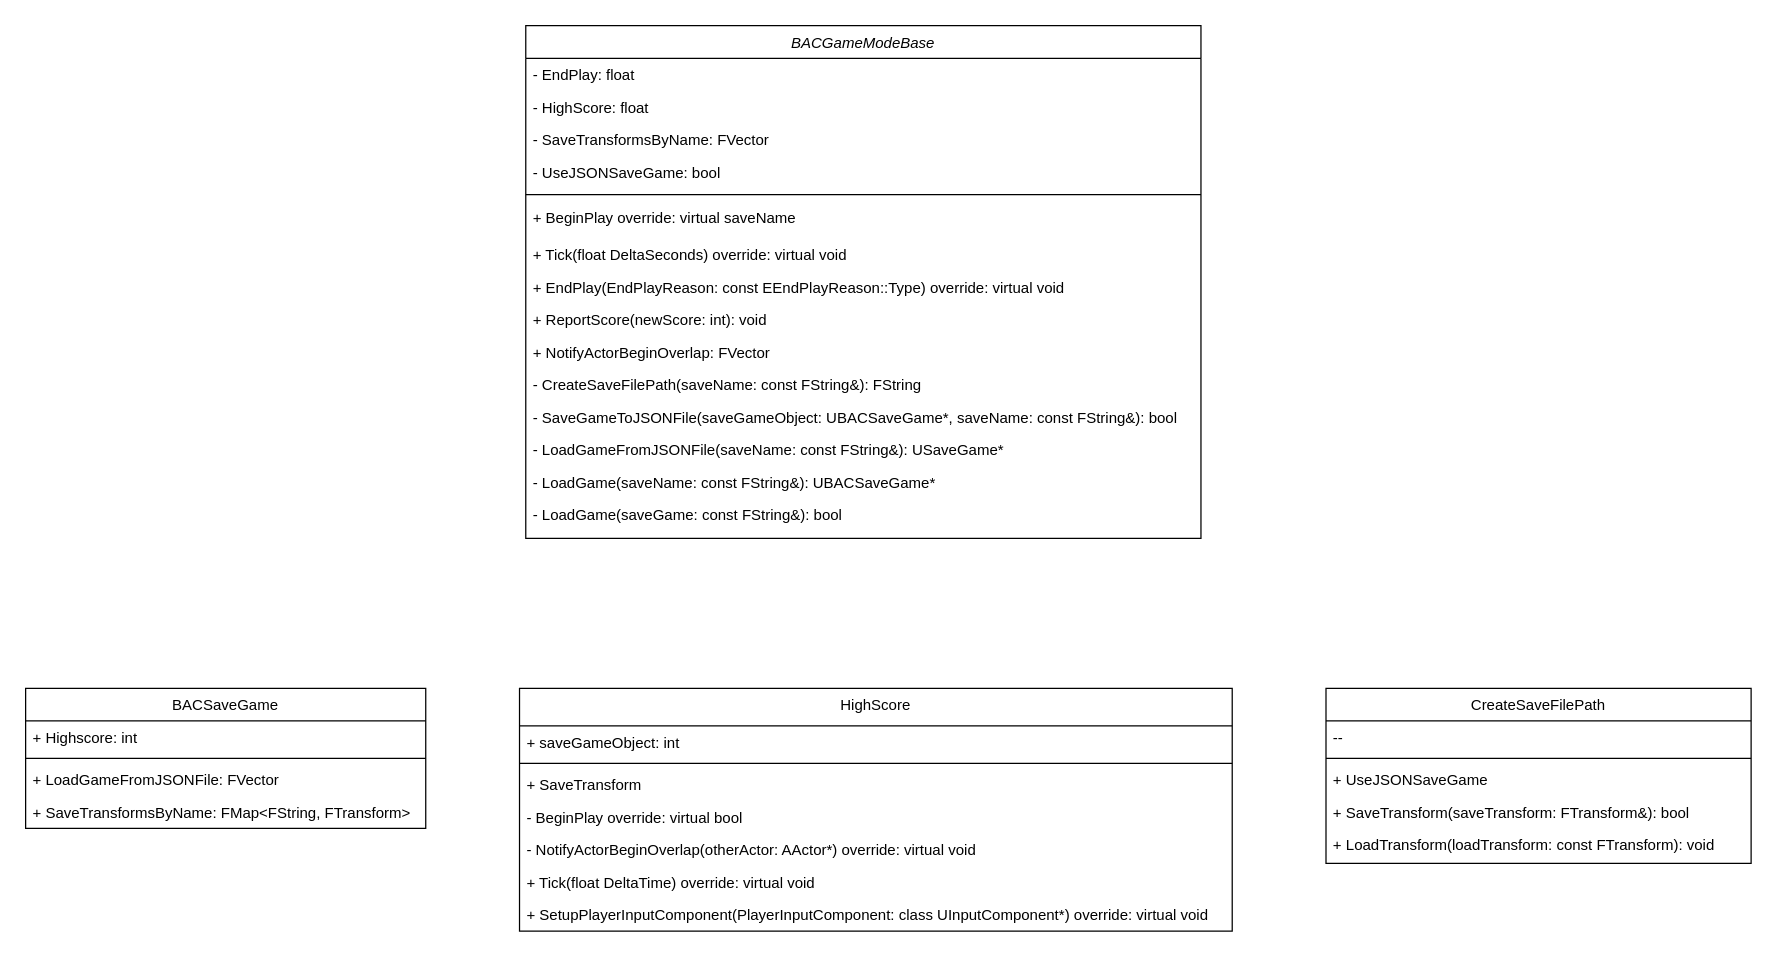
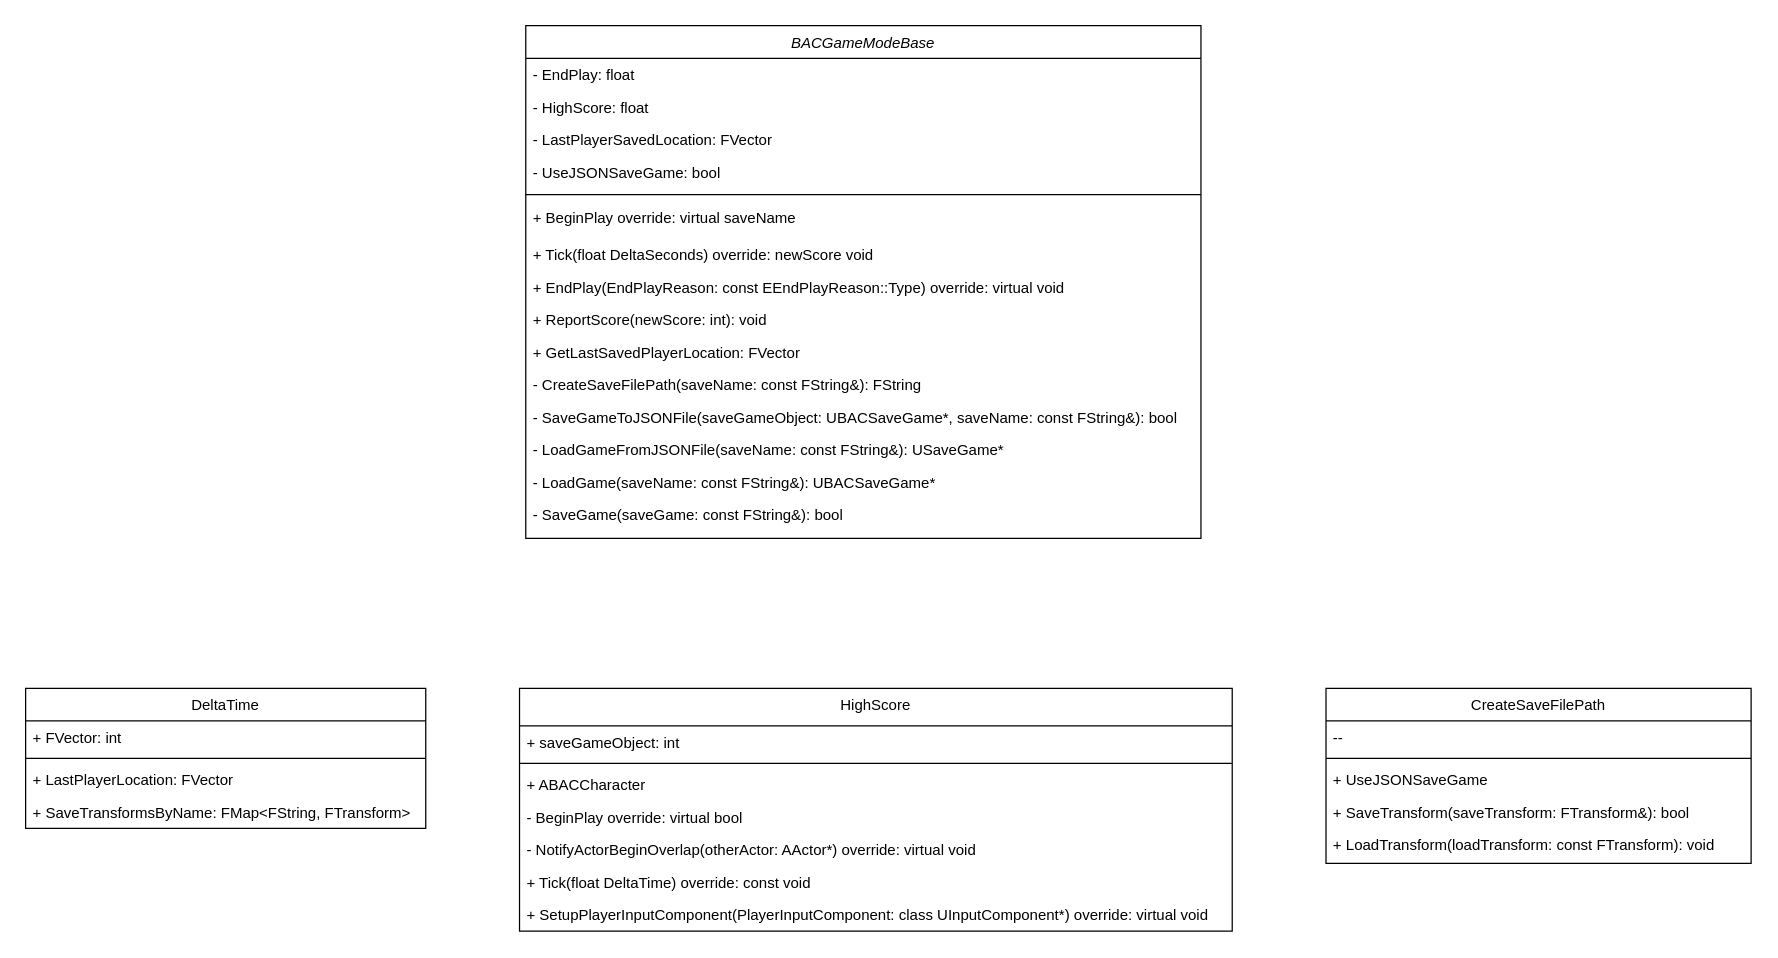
node "- SaveTransformsByName: FVector": label "- SaveTransformsByName: FVector" -> "- LastPlayerSavedLocation: FVector"
node "+ Tick(float DeltaSeconds) override: virtual void": label "+ Tick(float DeltaSeconds) override: virtual void" -> "+ Tick(float DeltaSeconds) override: newScore void"
node "+ NotifyActorBeginOverlap: FVector": label "+ NotifyActorBeginOverlap: FVector" -> "+ GetLastSavedPlayerLocation: FVector"
node "- LoadGame(saveGame: const FString&): bool": label "- LoadGame(saveGame: const FString&): bool" -> "- SaveGame(saveGame: const FString&): bool"
node "BACSaveGame": label "BACSaveGame" -> "DeltaTime"
node "+ Highscore: int": label "+ Highscore: int" -> "+ FVector: int"
node "+ LoadGameFromJSONFile: FVector": label "+ LoadGameFromJSONFile: FVector" -> "+ LastPlayerLocation: FVector"
node "+ SaveTransform": label "+ SaveTransform" -> "+ ABACCharacter"
node "+ Tick(float DeltaTime) override: virtual void": label "+ Tick(float DeltaTime) override: virtual void" -> "+ Tick(float DeltaTime) override: const void"
